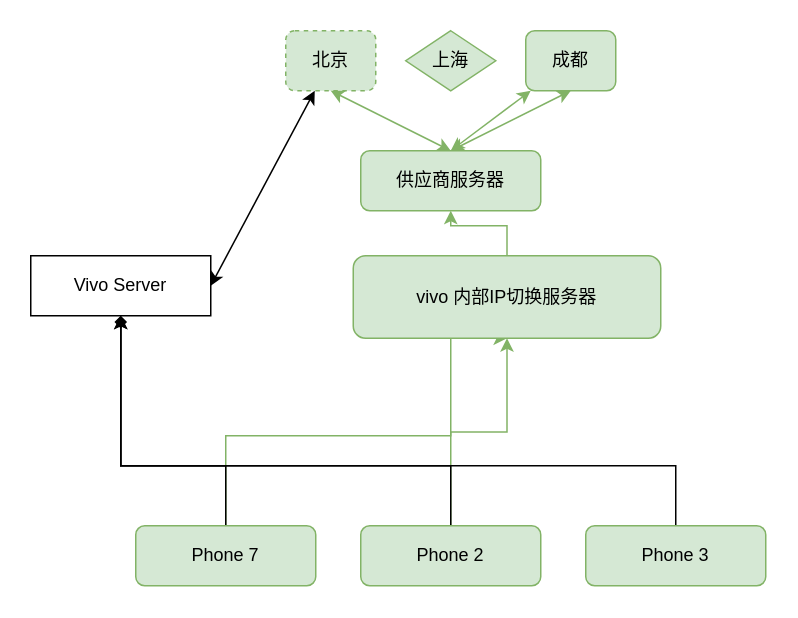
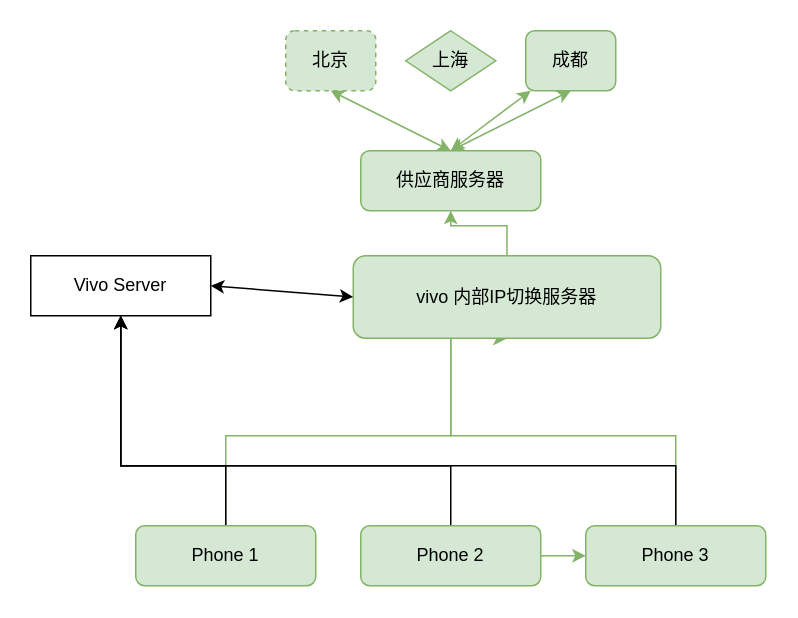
edge "北京" -- "Vivo Server": now "vivo 内部IP切换服务器" -- "Vivo Server"
edge "Phone 2" -> "vivo 内部IP切换服务器": now "Phone 2" -> "Phone 3"
edge "Phone 3" -> "vivo 内部IP切换服务器": added
edge "Phone 2" -> "Vivo Server": arrowhead diamond -> classic
node "Phone 7": label "Phone 7" -> "Phone 1"
